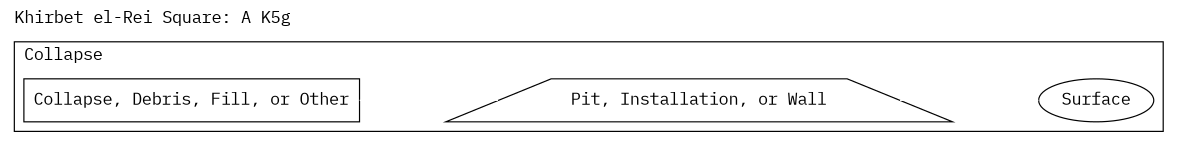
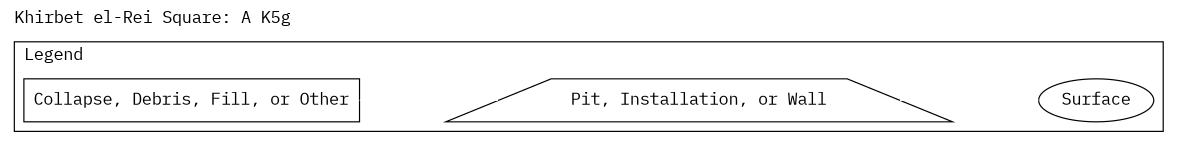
cluster "Collapse": label "Collapse" -> "Legend"
